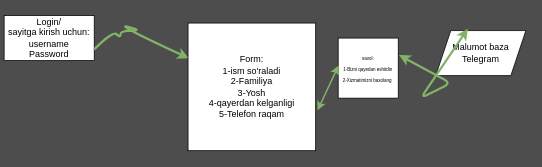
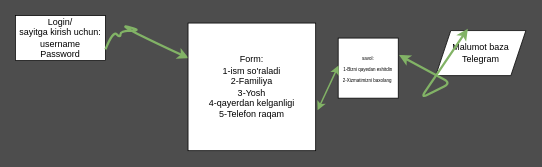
node "Login/ sayitga kirish uchun: username Password": moved (49, 38) -> (60, 38)
